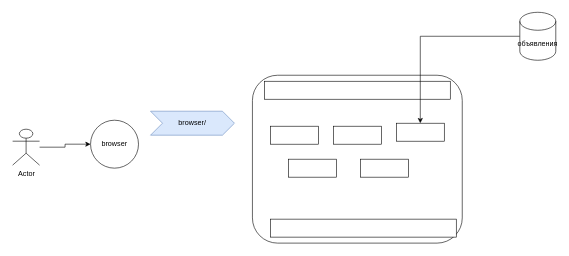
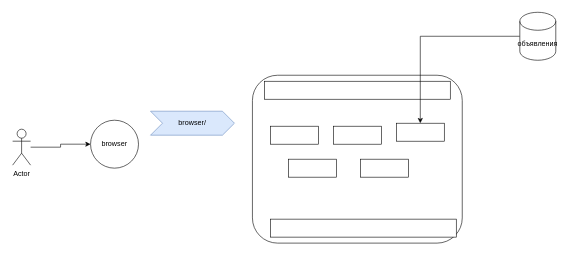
node "Actor": size 27x36 -> 18x36
